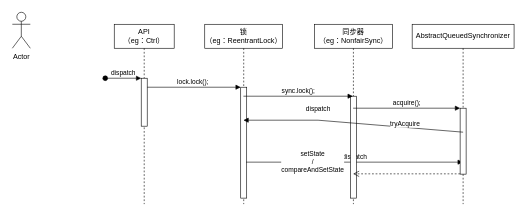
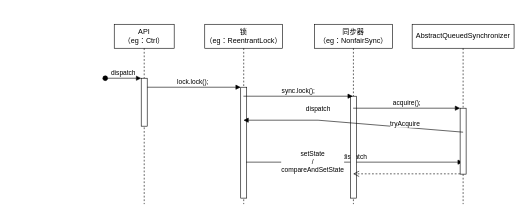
node "Actor": removed
